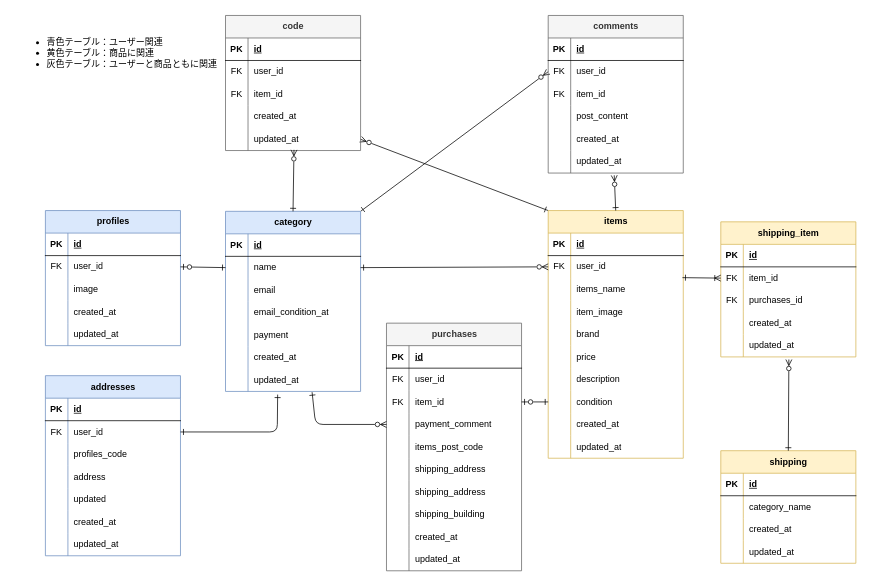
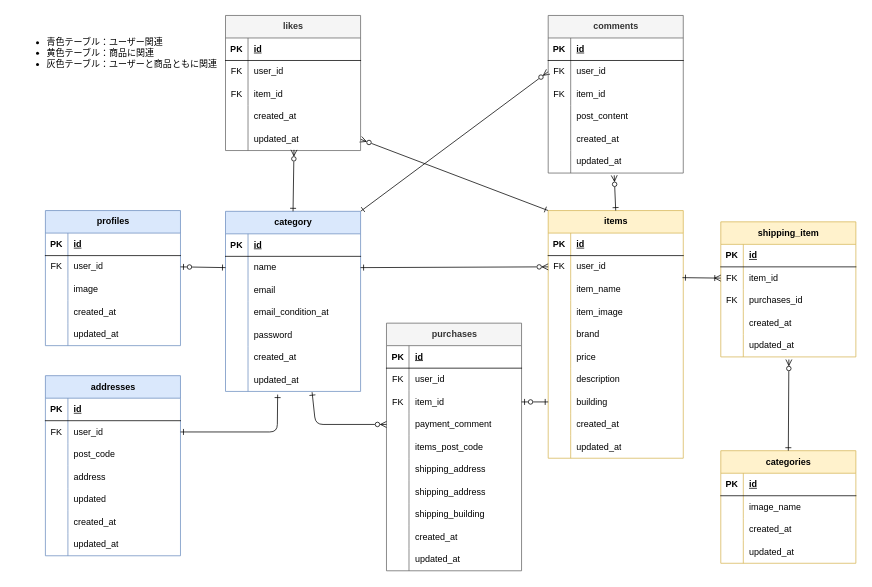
node "code": label "code" -> "likes"
node "items_name": label "items_name" -> "item_name"
node "payment": label "payment" -> "password"
node "condition": label "condition" -> "building"
node "profiles_code": label "profiles_code" -> "post_code"
node "shipping": label "shipping" -> "categories"
node "category_name": label "category_name" -> "image_name"
